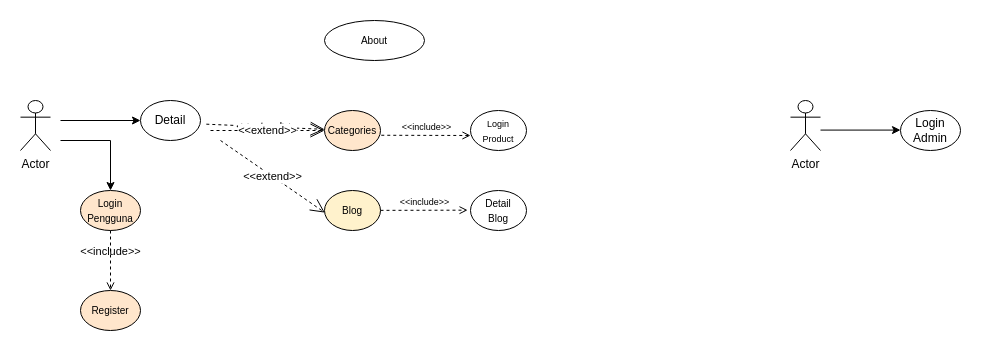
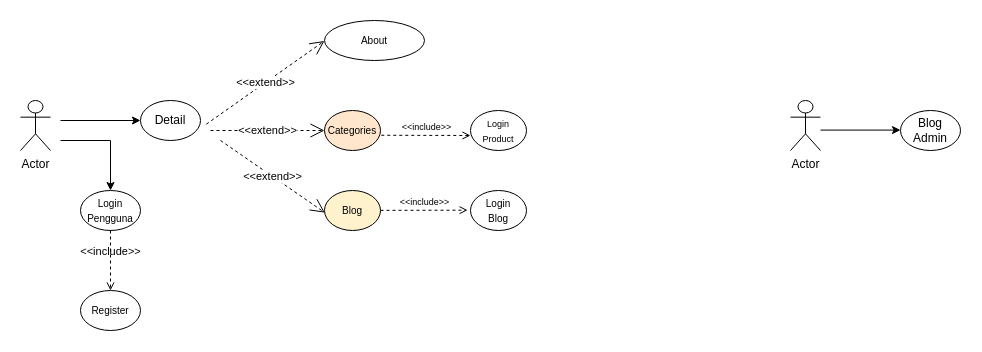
edge "Detail" -> "Categories": now "Detail" -> "About"
node "Login Admin": label "Login Admin" -> "Blog Admin"
node "Login Pengguna": fillcolor #ffe6cc -> #ffffff
node "Detail Blog": label "Detail Blog" -> "Login Blog"
node "Register": fillcolor #ffe6cc -> #ffffff
